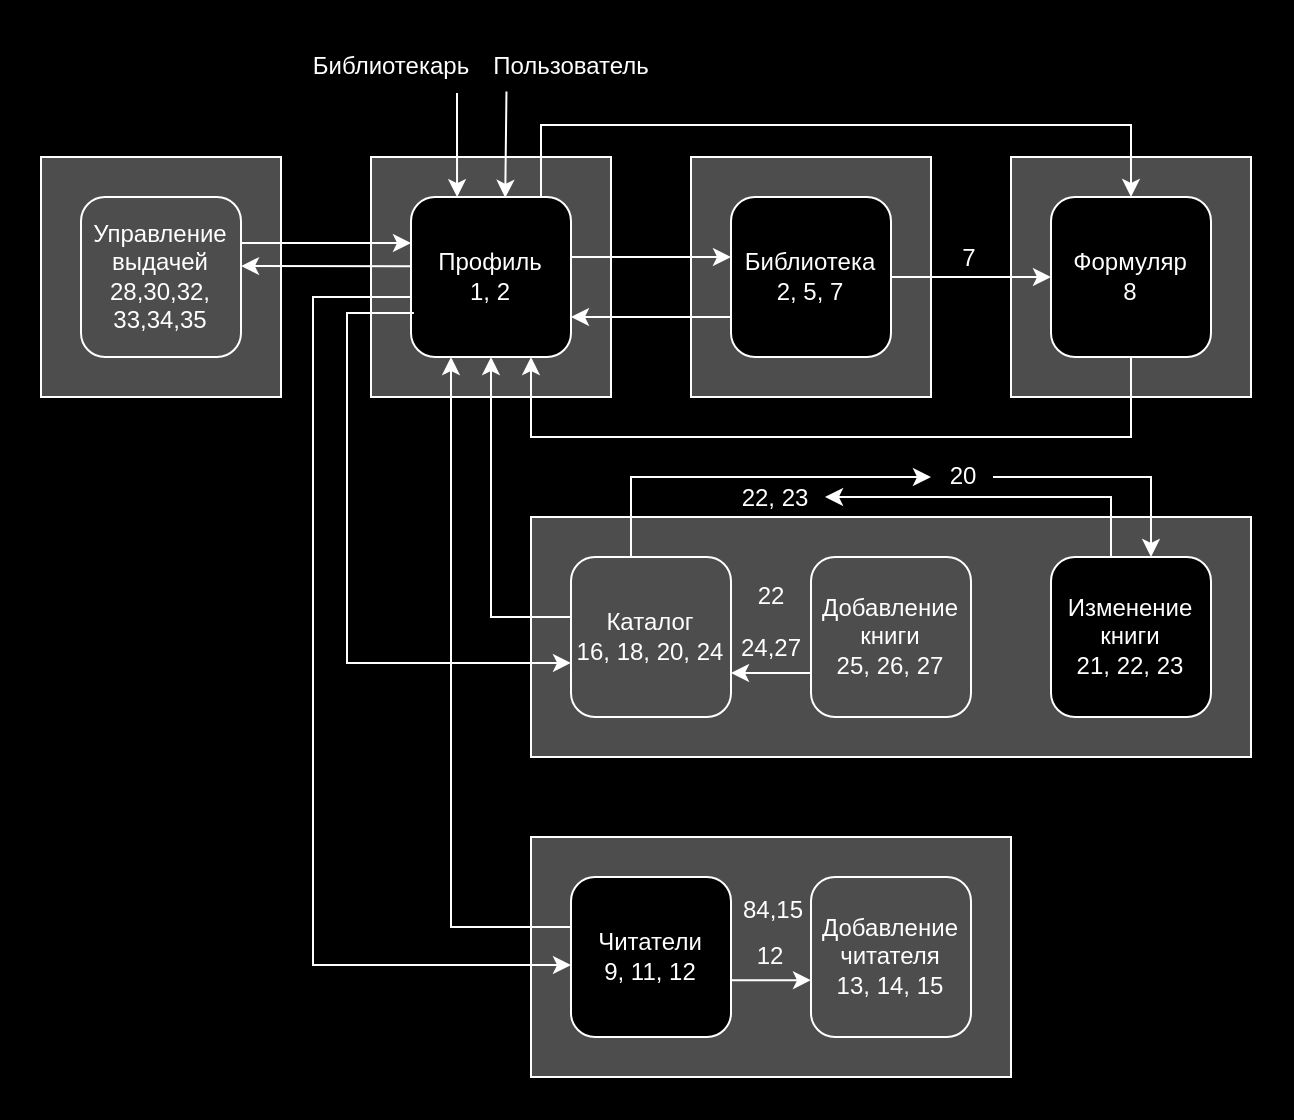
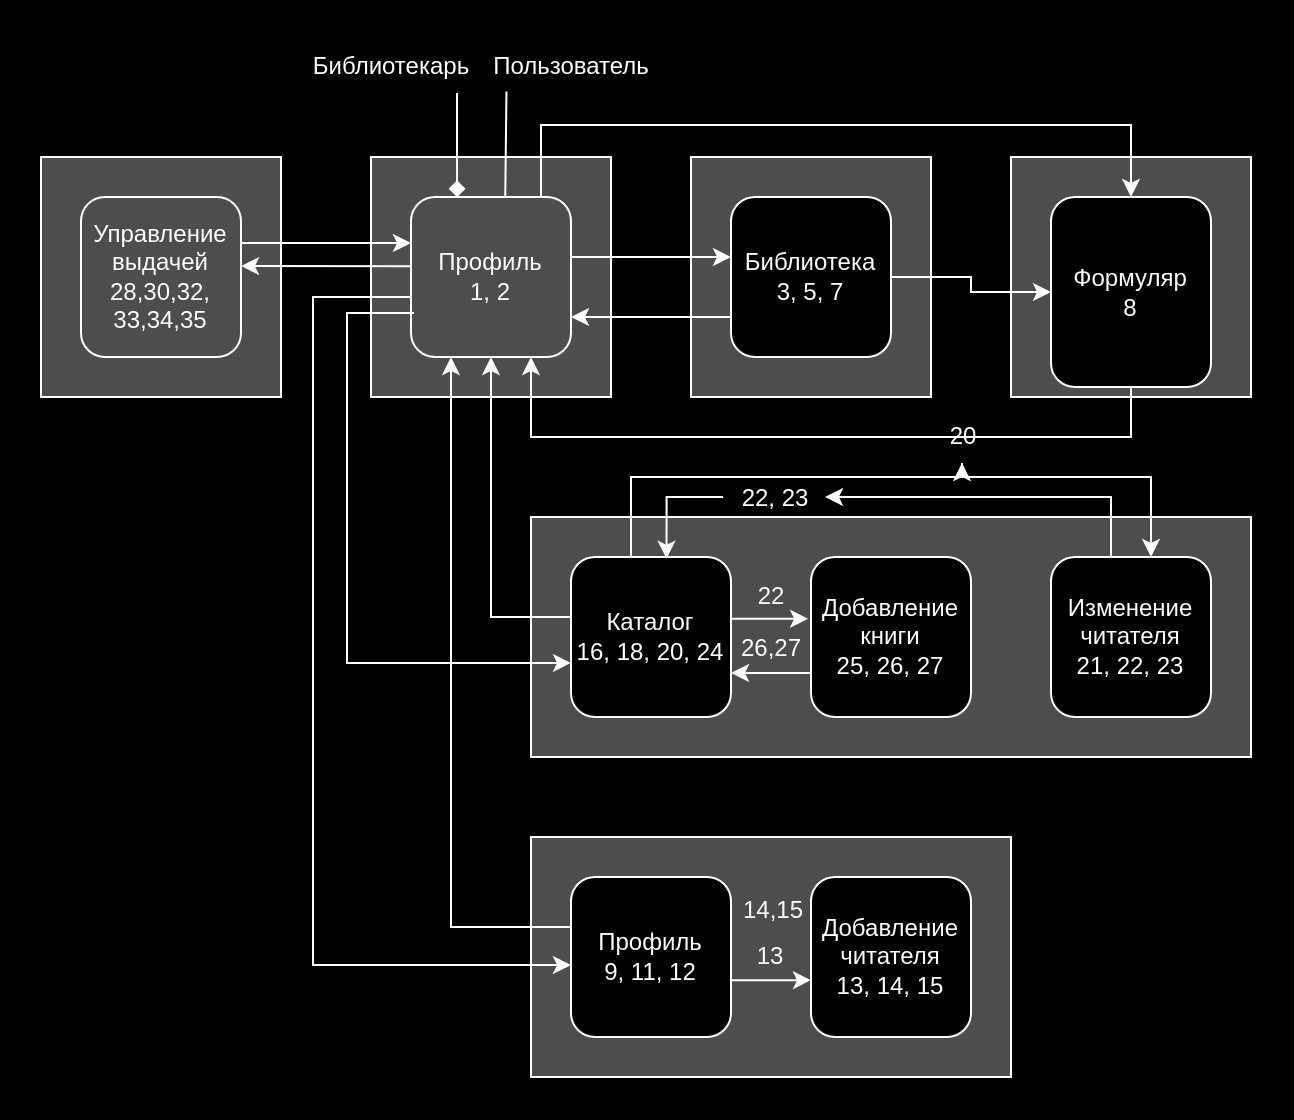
edge "Библиотекарь" -> "Профиль 1, 2": arrowhead classic -> diamond
edge "Пользователь" -> "Профиль 1, 2": arrowhead classic -> none
node "7": removed
node "Профиль 1, 2": fillcolor #000000 -> #4d4d4d
node "Библиотека 2, 5, 7": label "Библиотека 2, 5, 7" -> "Библиотека 3, 5, 7"
node "Формуляр 8": size 160x160 -> 160x190
node "20": moved (962, 477) -> (962, 437)
edge "22, 23" -> "Каталог 16, 18, 20, 24": added
edge "Каталог 16, 18, 20, 24" -> "Добавление книги 25, 26, 27": added
node "Каталог 16, 18, 20, 24": fillcolor #4d4d4d -> #000000
node "Добавление книги 25, 26, 27": fillcolor #4d4d4d -> #000000
node "Изменение книги 21, 22, 23": label "Изменение книги 21, 22, 23" -> "Изменение читателя 21, 22, 23"
node "24,27": label "24,27" -> "26,27"
node "84,15": label "84,15" -> "14,15"
node "Читатели 9, 11, 12": label "Читатели 9, 11, 12" -> "Профиль 9, 11, 12"
node "12": label "12" -> "13"
node "Добавление читателя 13, 14, 15": fillcolor #4d4d4d -> #000000
